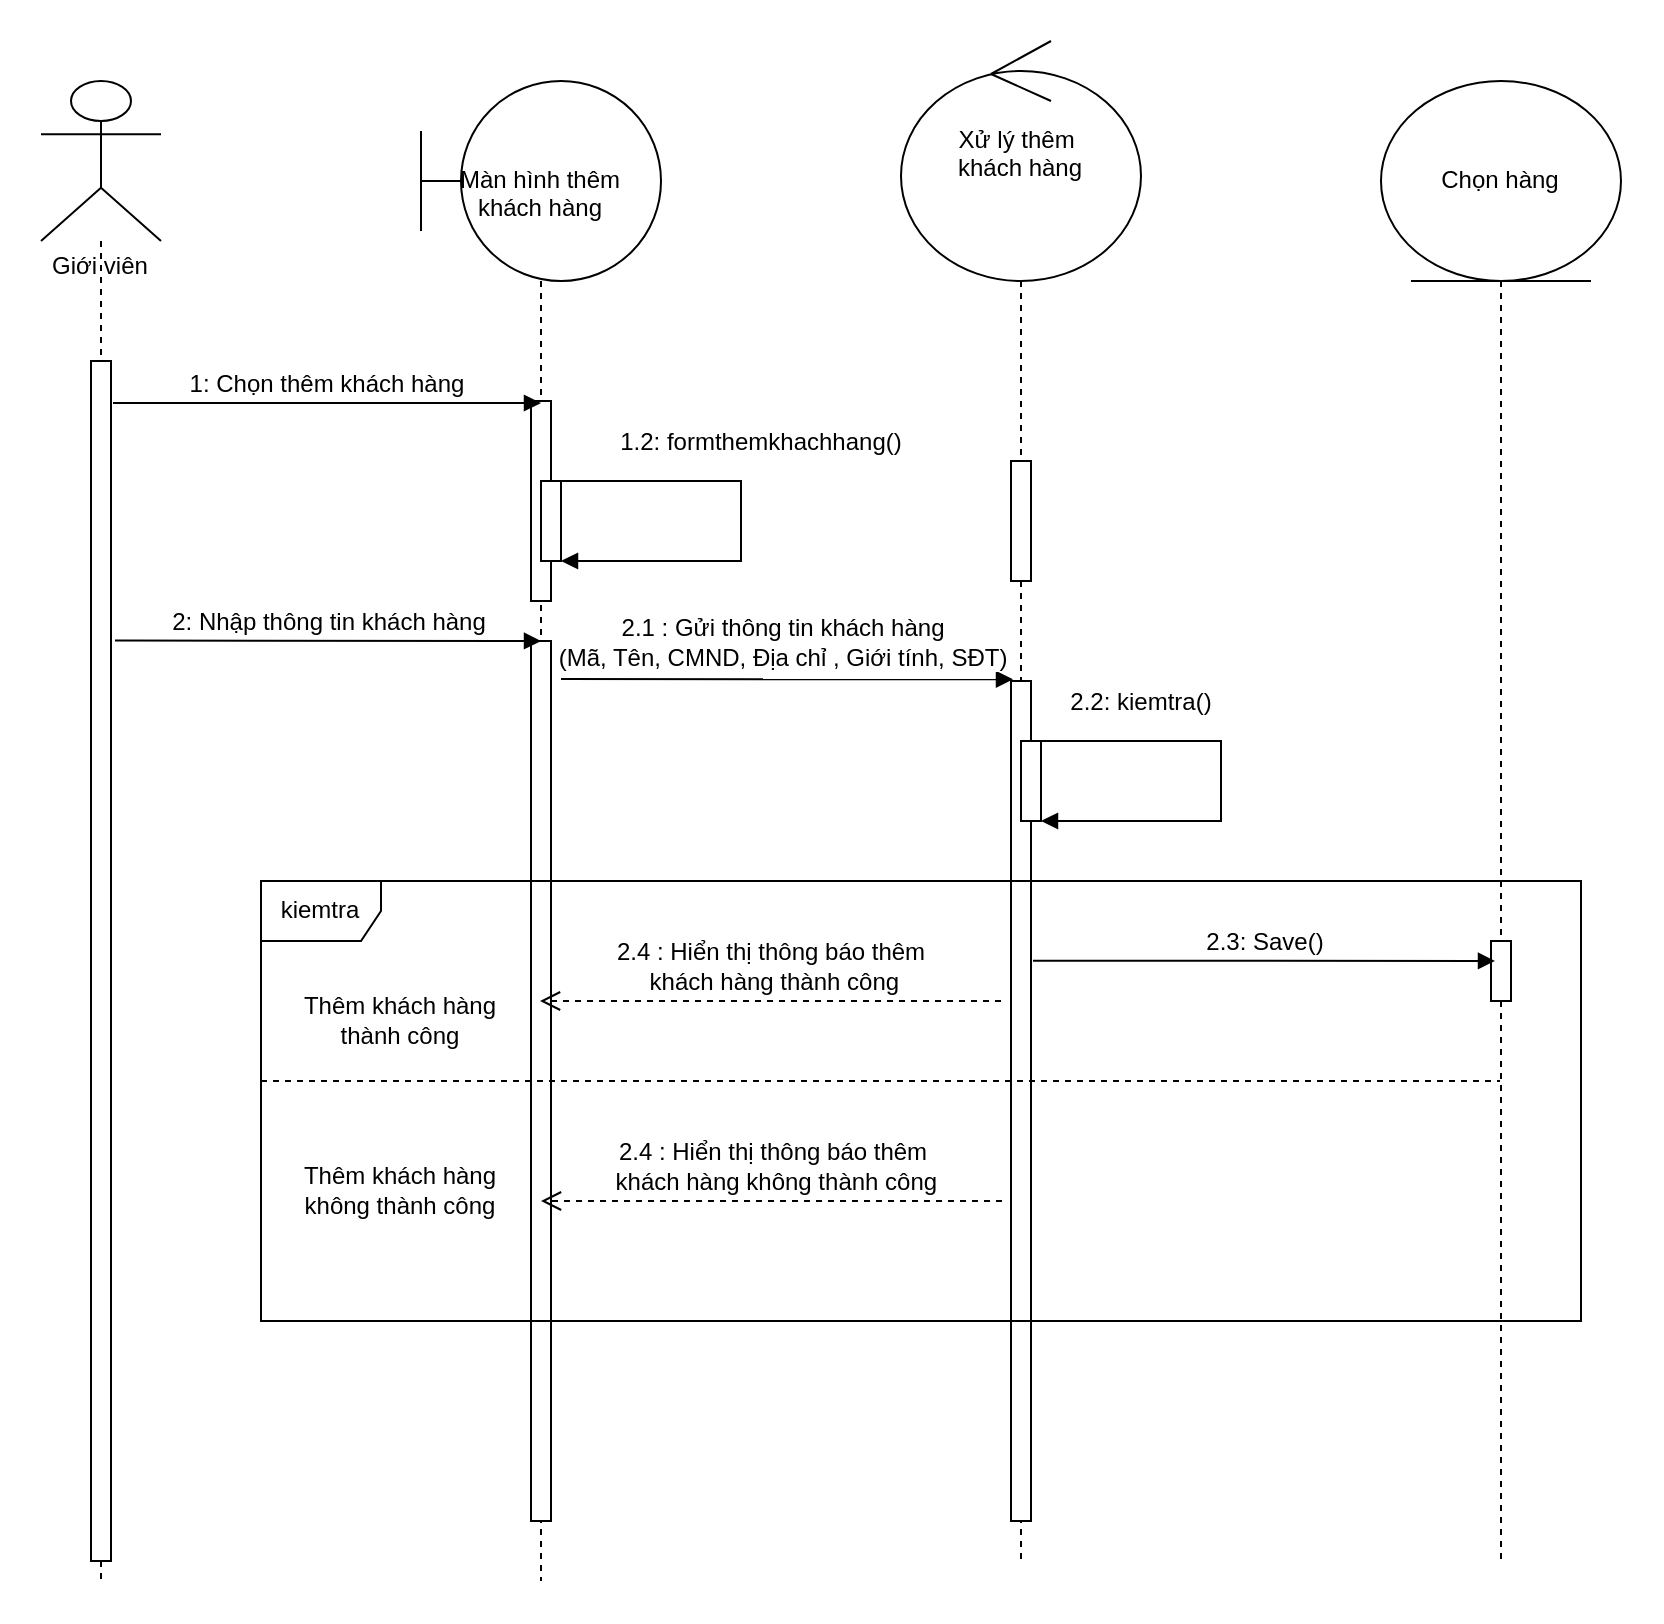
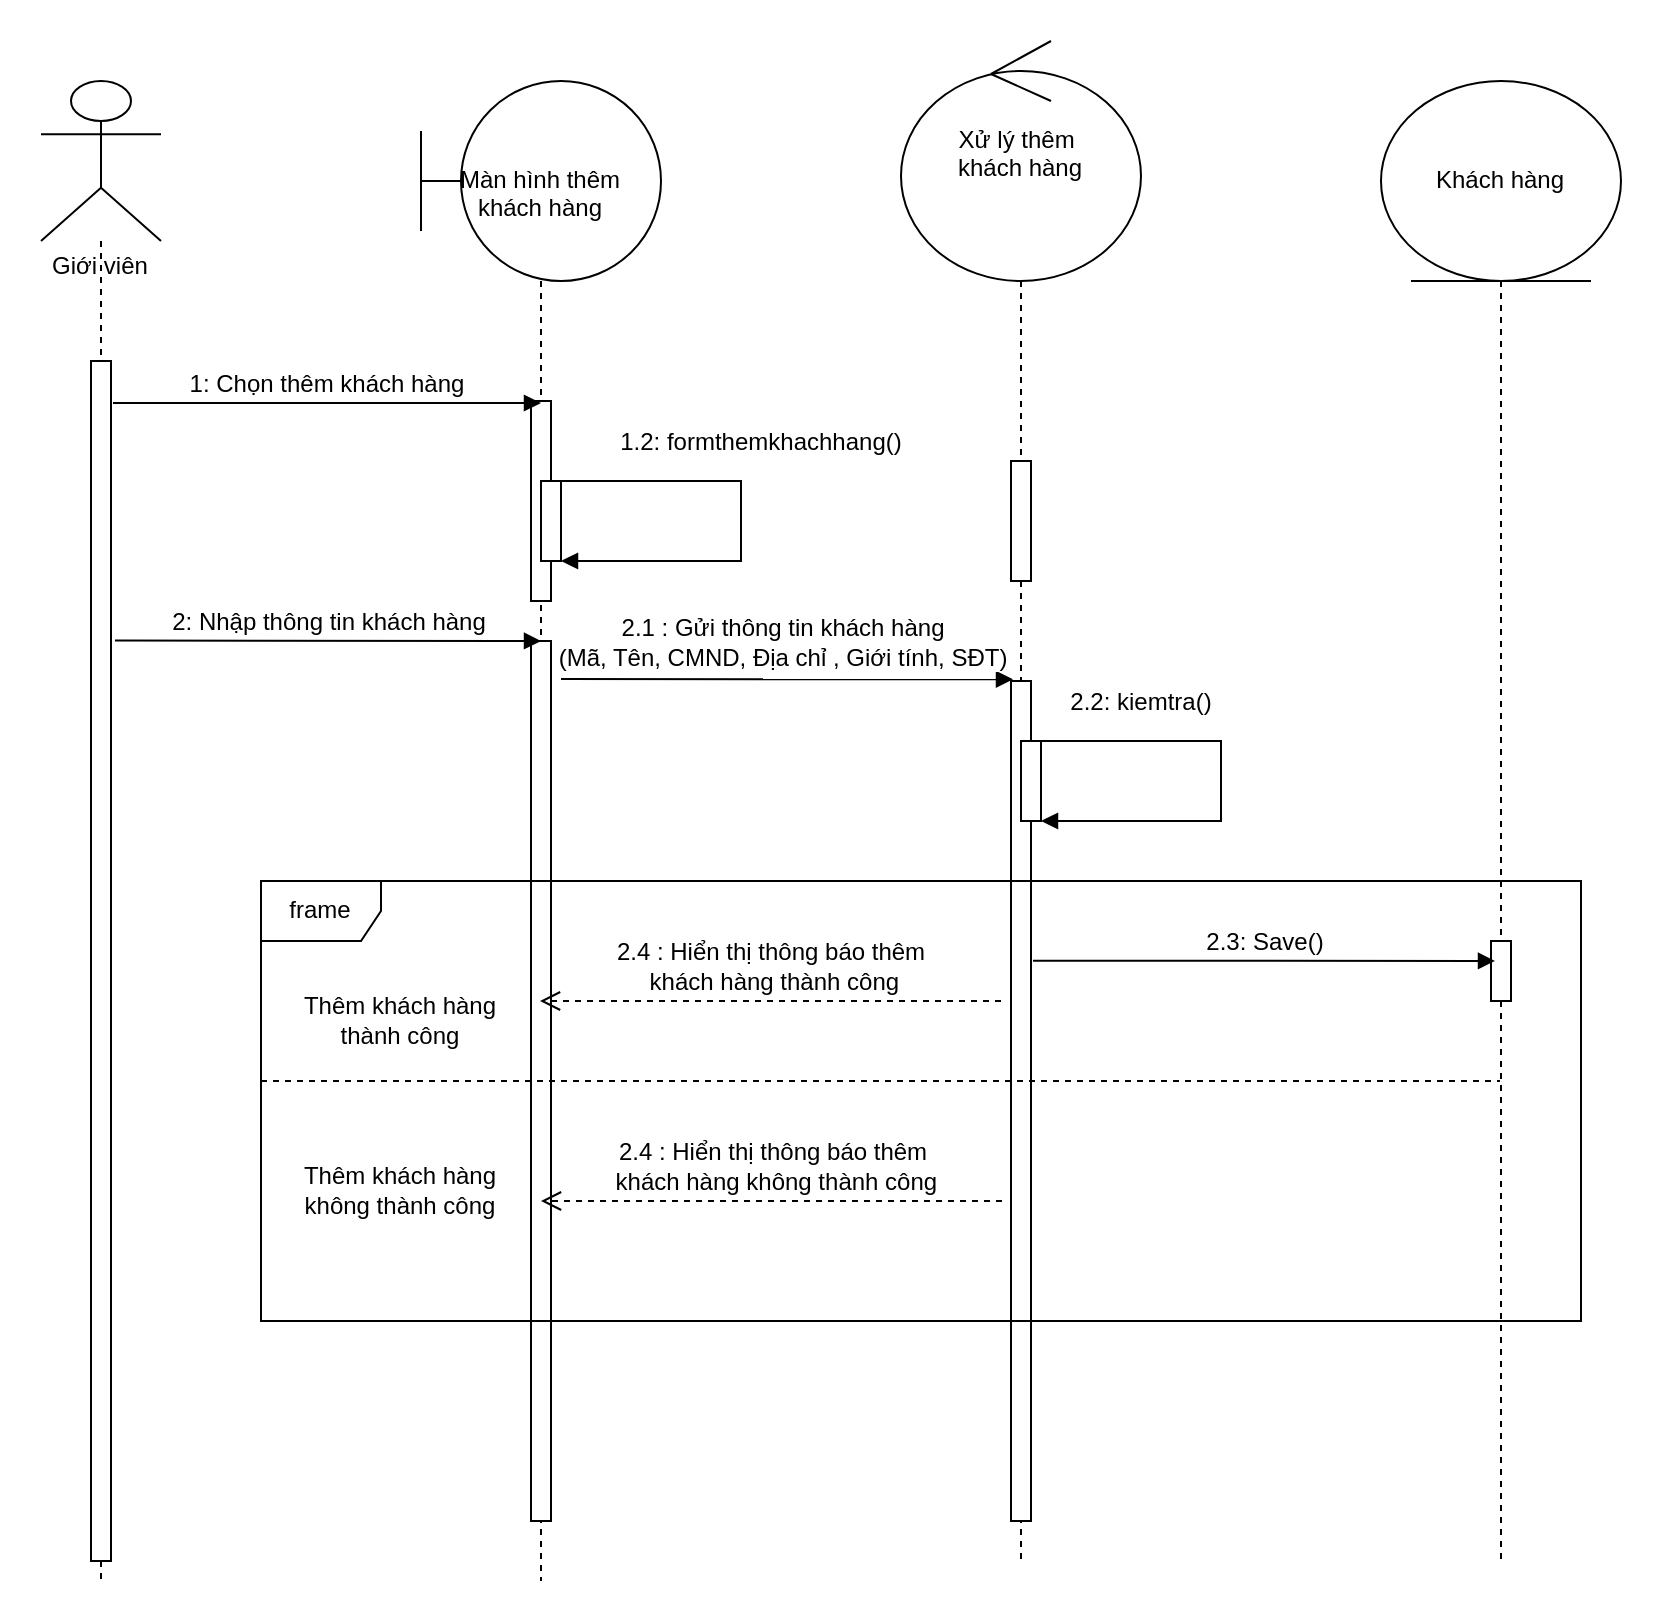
node "Chọn hàng": label "Chọn hàng" -> "Khách hàng"
node "kiemtra": label "kiemtra" -> "frame"
